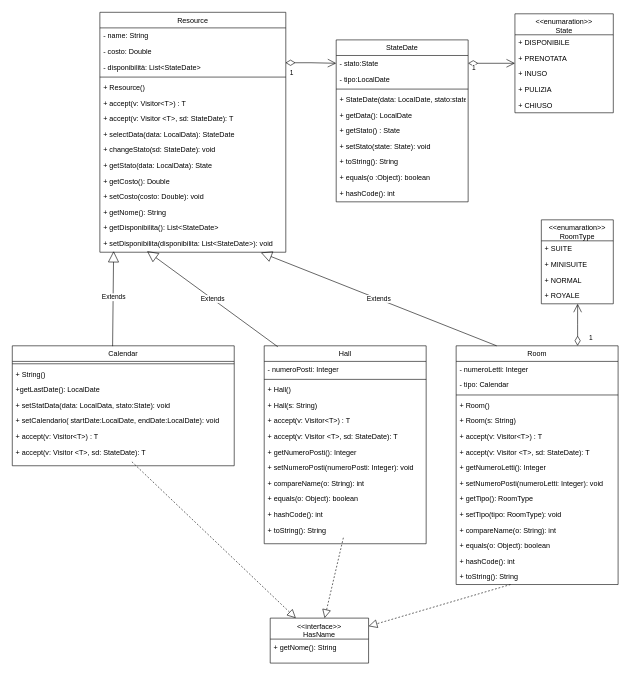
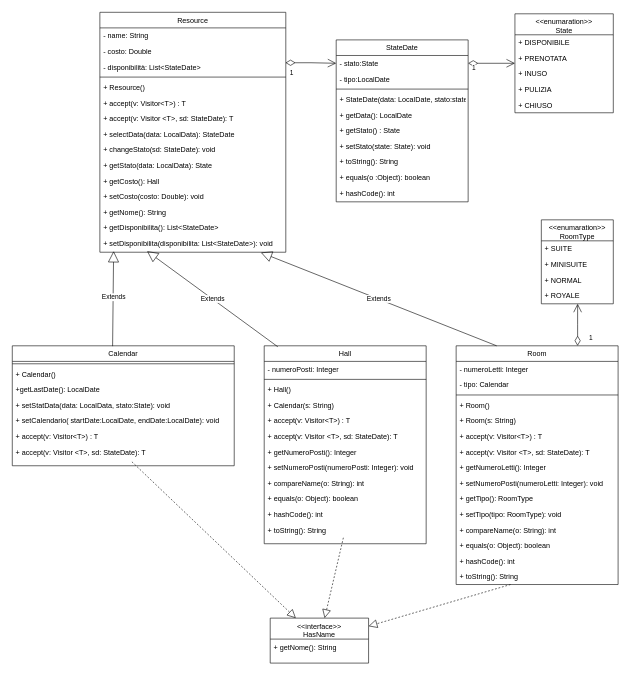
node "+ getCosto(): Double": label "+ getCosto(): Double" -> "+ getCosto(): Hall"
node "+ String()": label "+ String()" -> "+ Calendar()"
node "+ Hall(s: String)": label "+ Hall(s: String)" -> "+ Calendar(s: String)"
